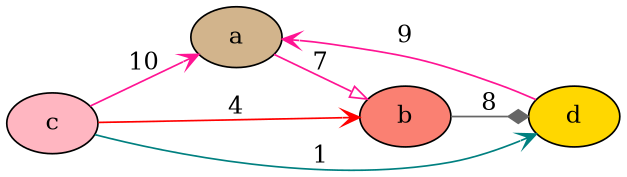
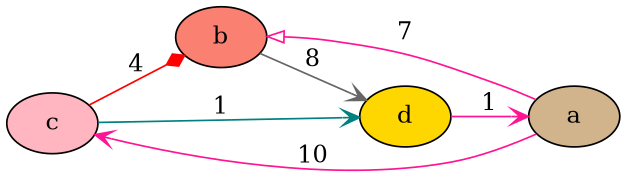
edge "d" -> "a": label "9" -> "1"
edge "c" -> "a": reversed
edge "b" -> "d": arrowhead diamond -> vee
edge "c" -> "b": arrowhead vee -> diamond
